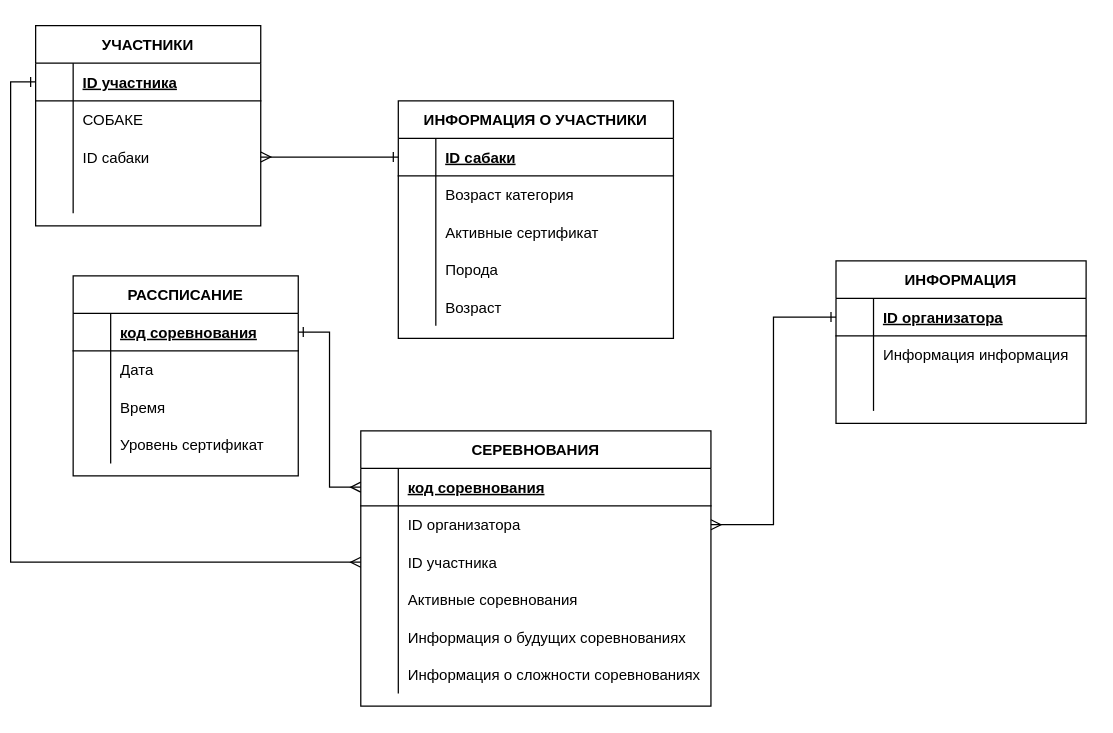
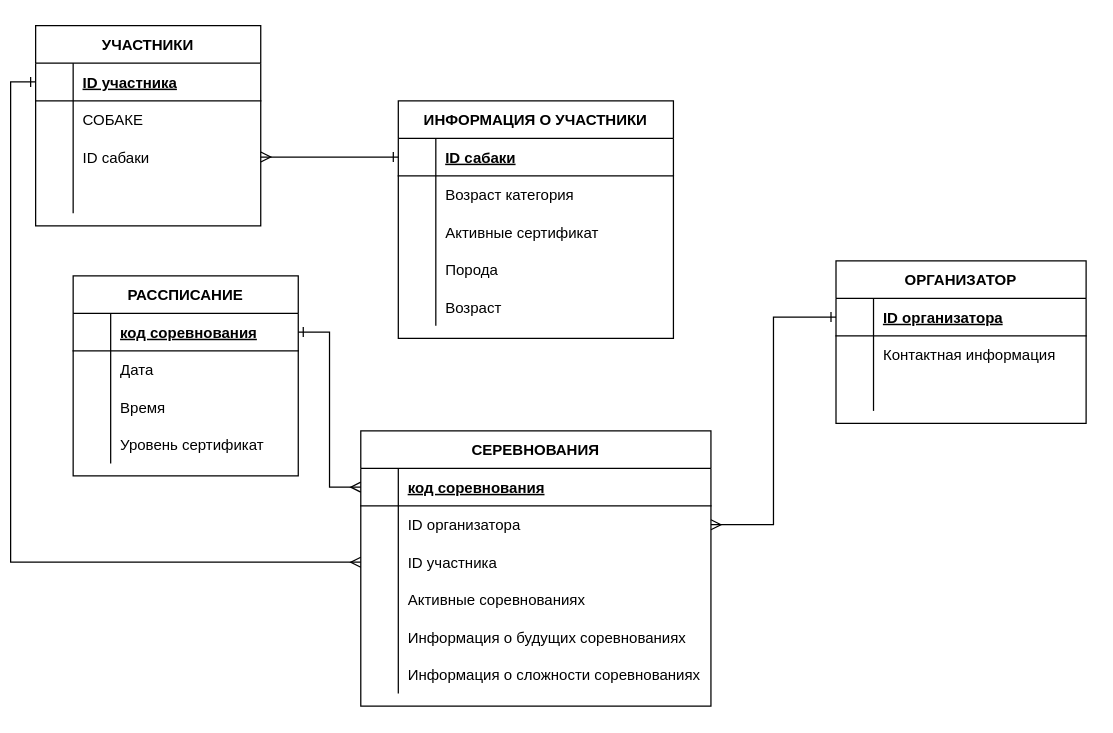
node "ИНФОРМАЦИЯ": label "ИНФОРМАЦИЯ" -> "ОРГАНИЗАТОР"
node "Информация информация": label "Информация информация" -> "Контактная информация"
node "Активные соревнования": label "Активные соревнования" -> "Активные соревнованиях"
